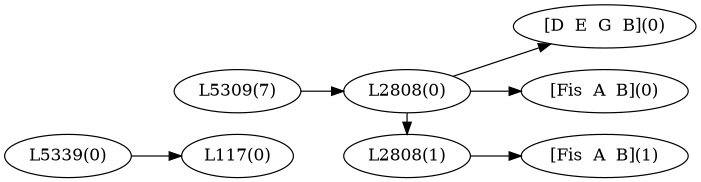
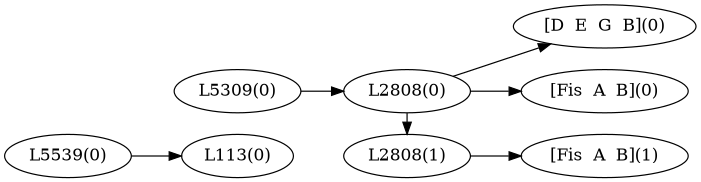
node "L5309(7)": label "L5309(7)" -> "L5309(0)"
node "L5339(0)": label "L5339(0)" -> "L5539(0)"
node "L117(0)": label "L117(0)" -> "L113(0)"
